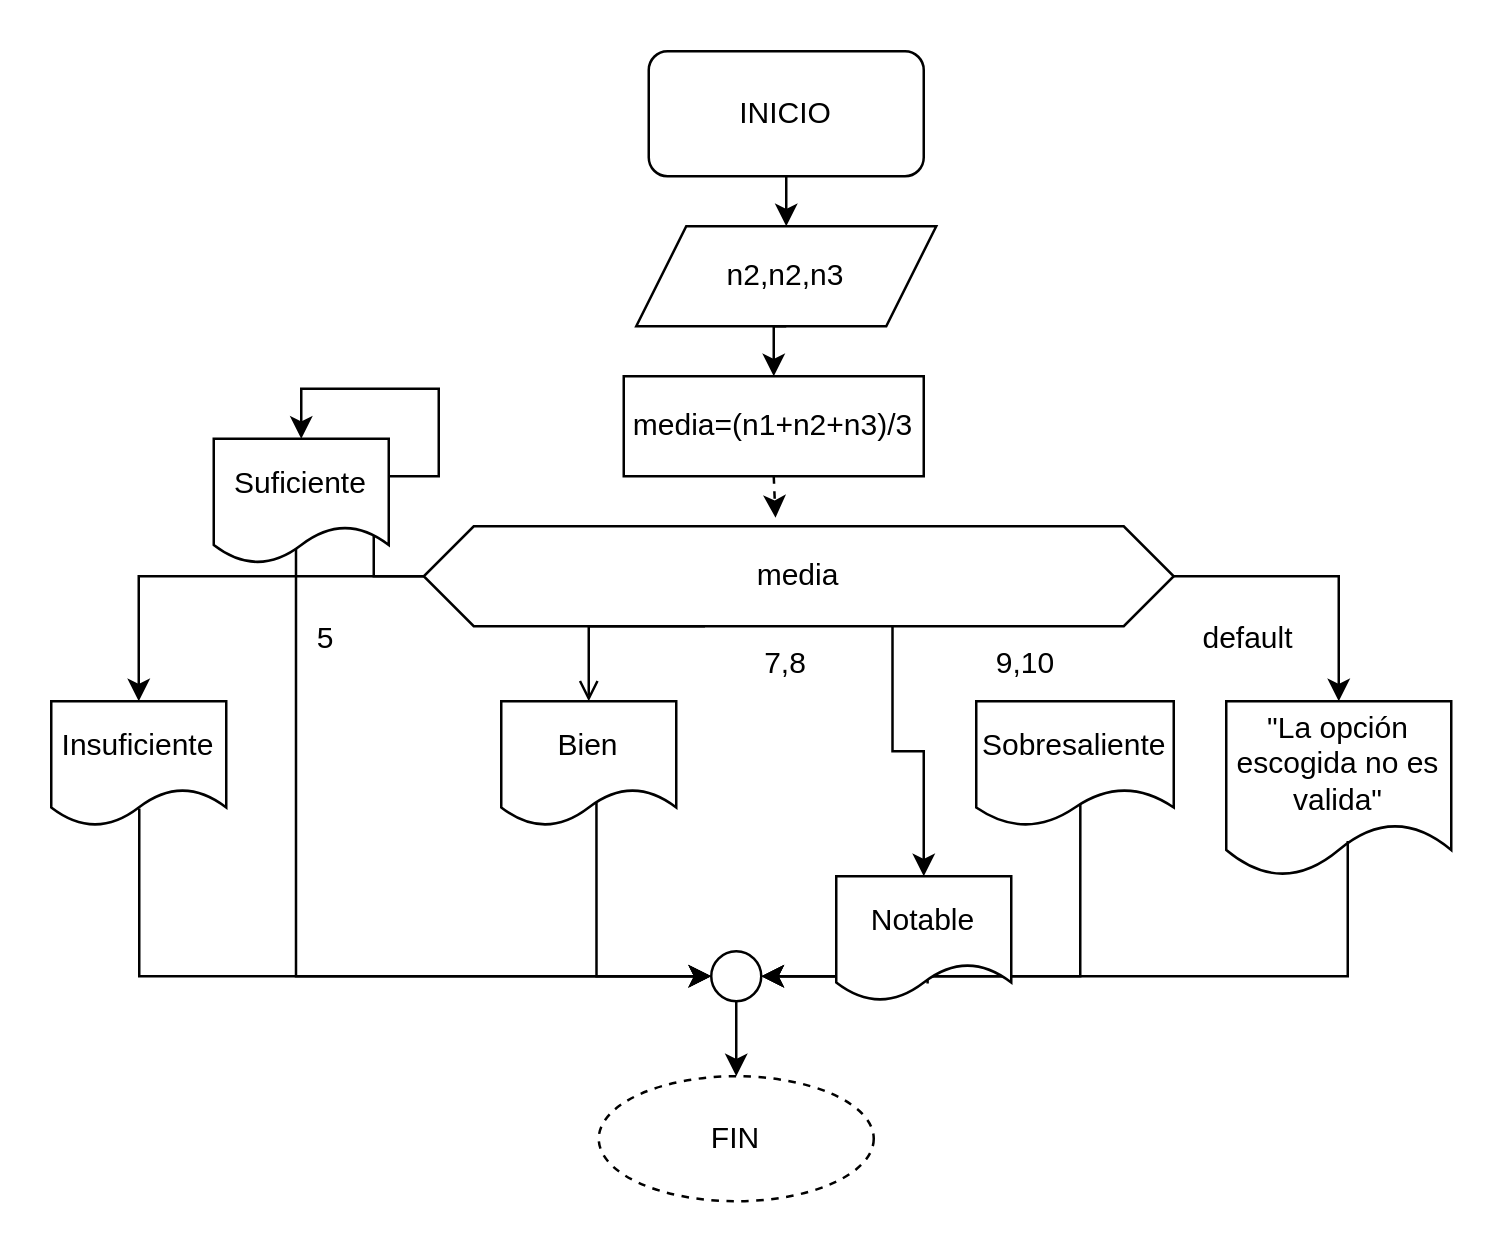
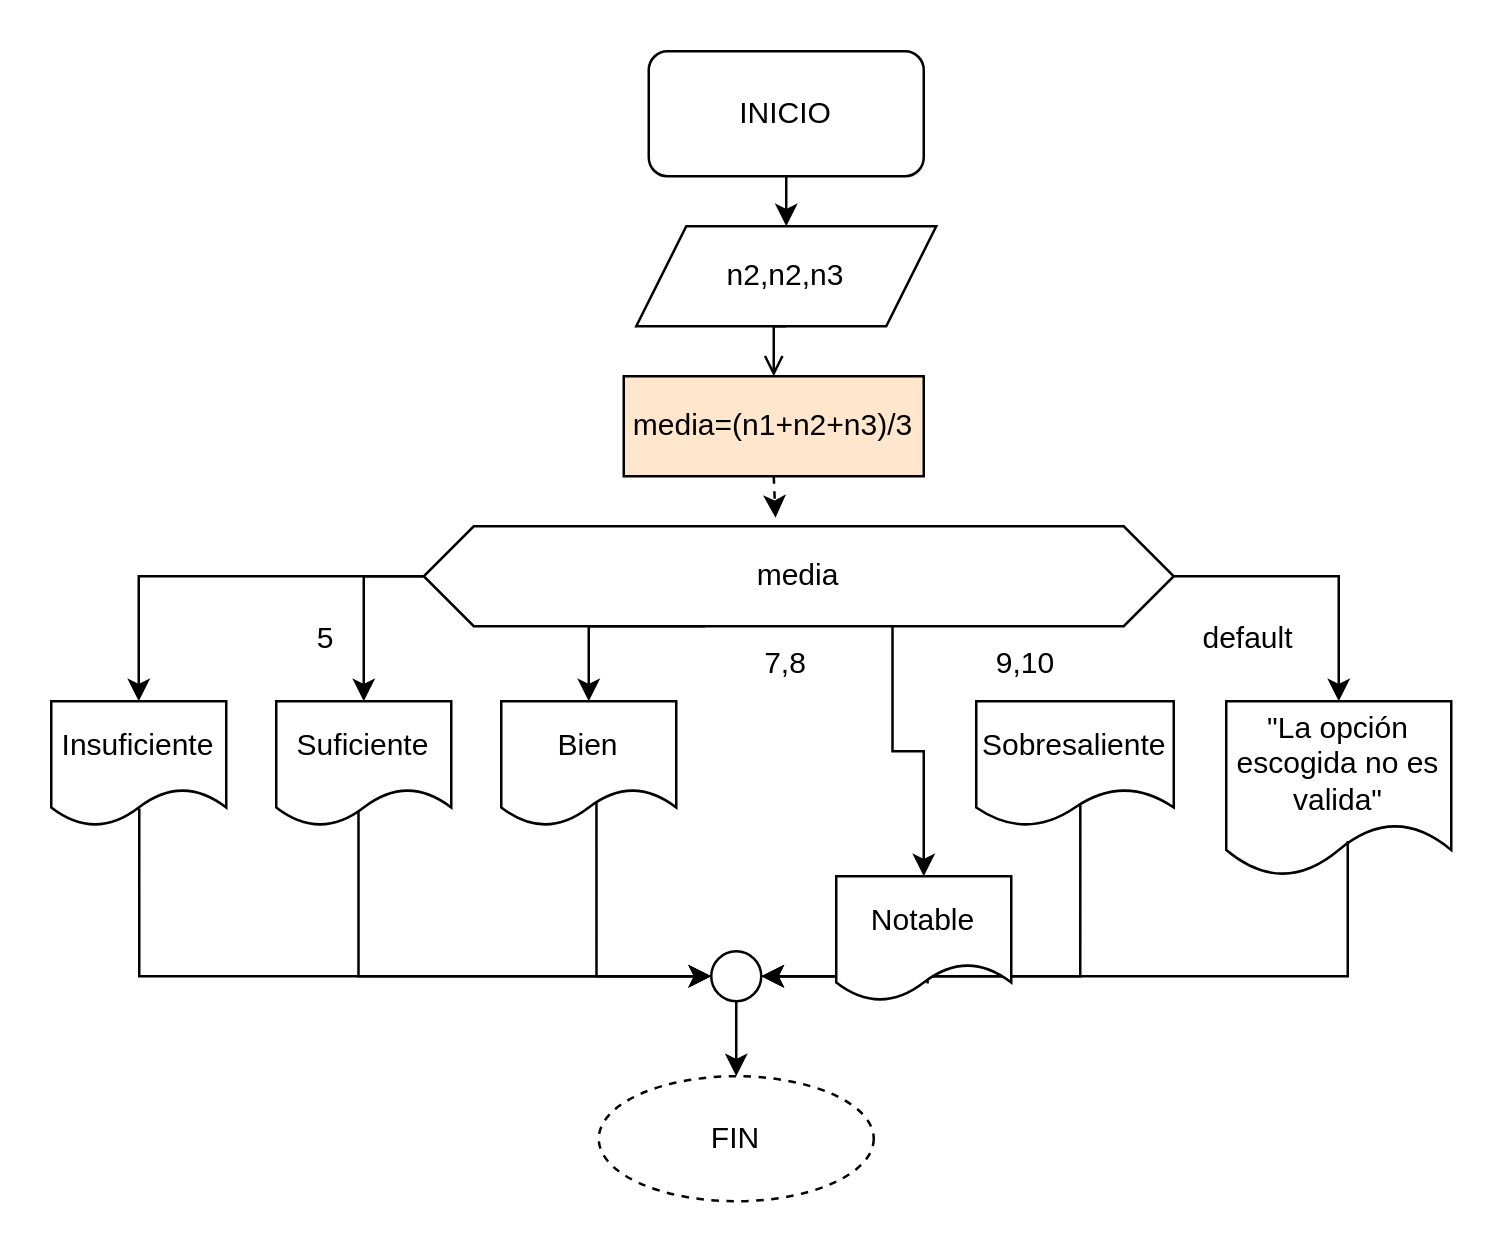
edge "n2,n2,n3" -> "media=(n1+n2+n3)/3": arrowhead classic -> open
node "media=(n1+n2+n3)/3": fillcolor #ffffff -> #ffe6cc
node "Suficiente": moved (301, 501) -> (364, 764)
edge "media" -> "Bien": arrowhead open -> classic
